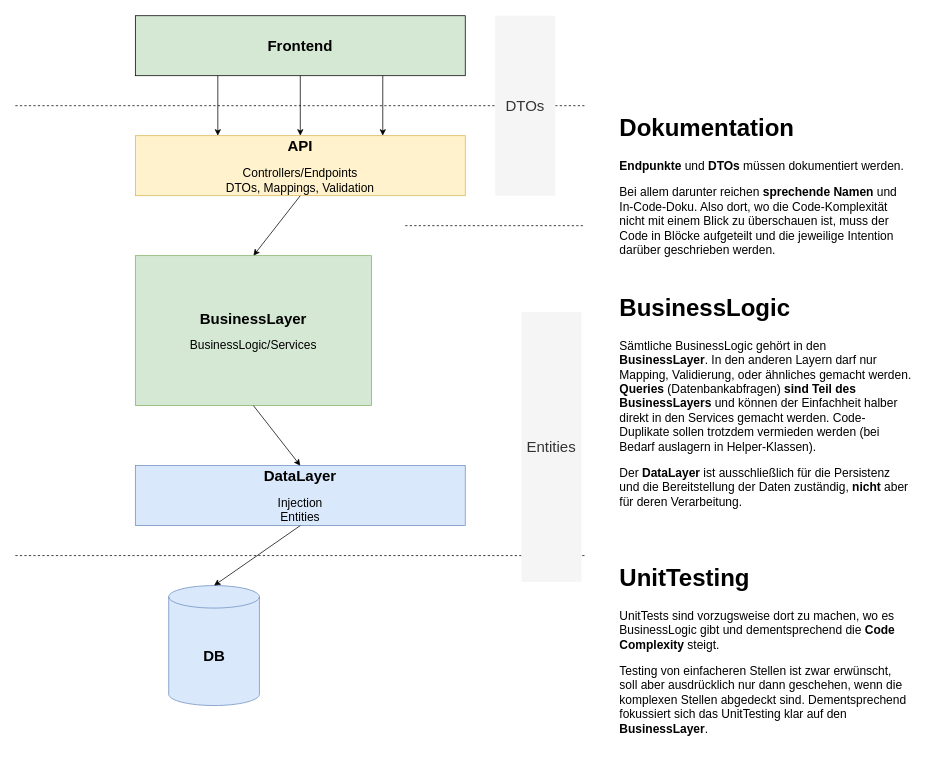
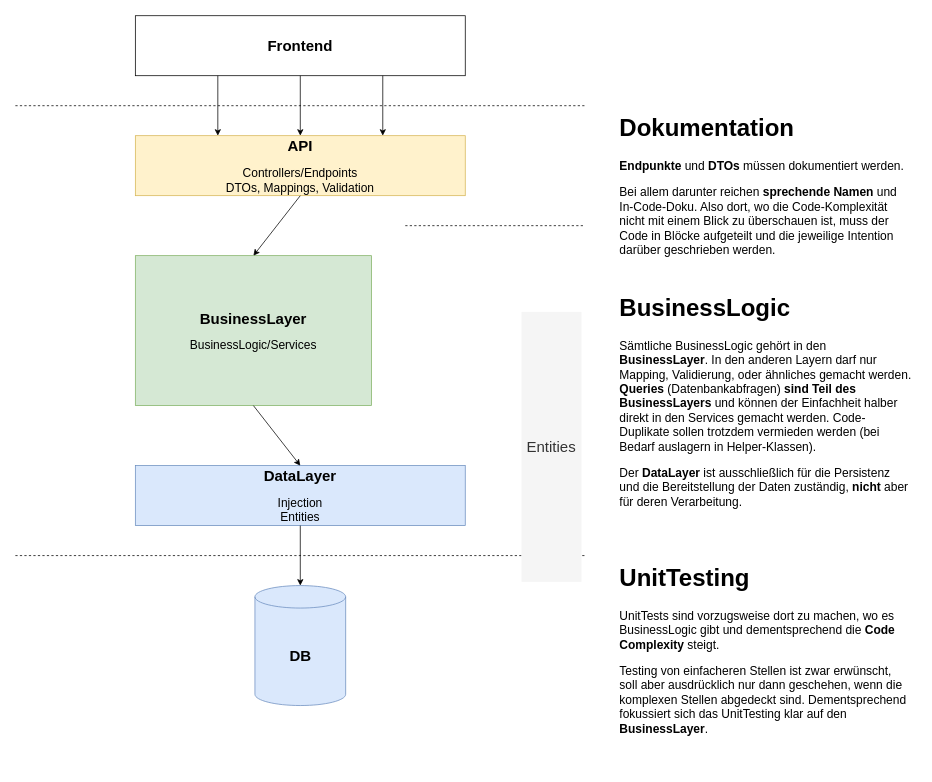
node "Frontend": fillcolor #d5e8d4 -> #ffffff
node "DTOs": removed
node "DB": moved (214, 645) -> (300, 645)
